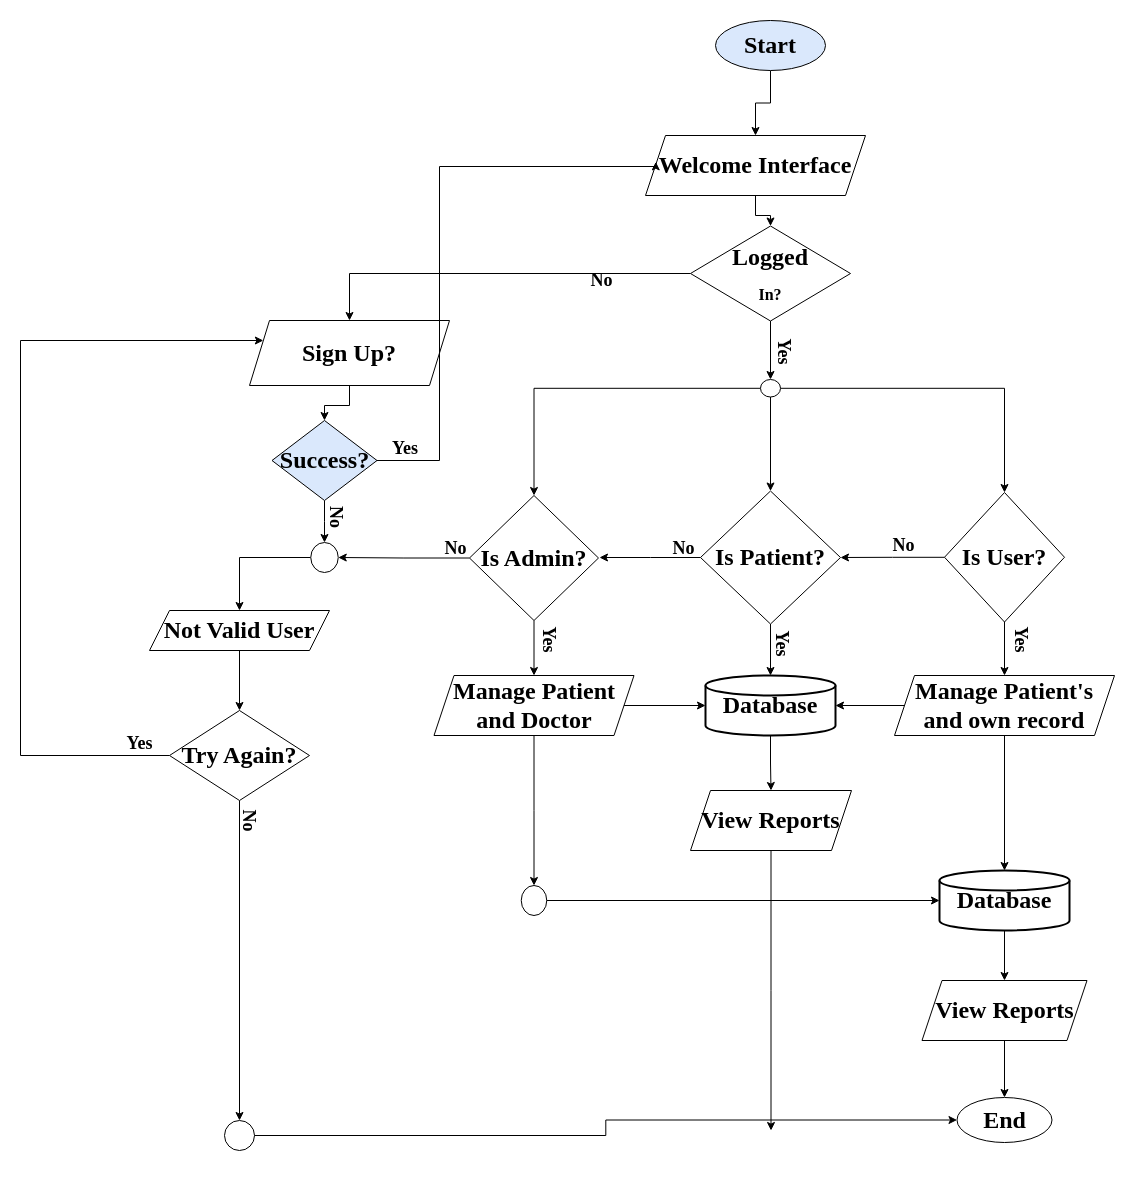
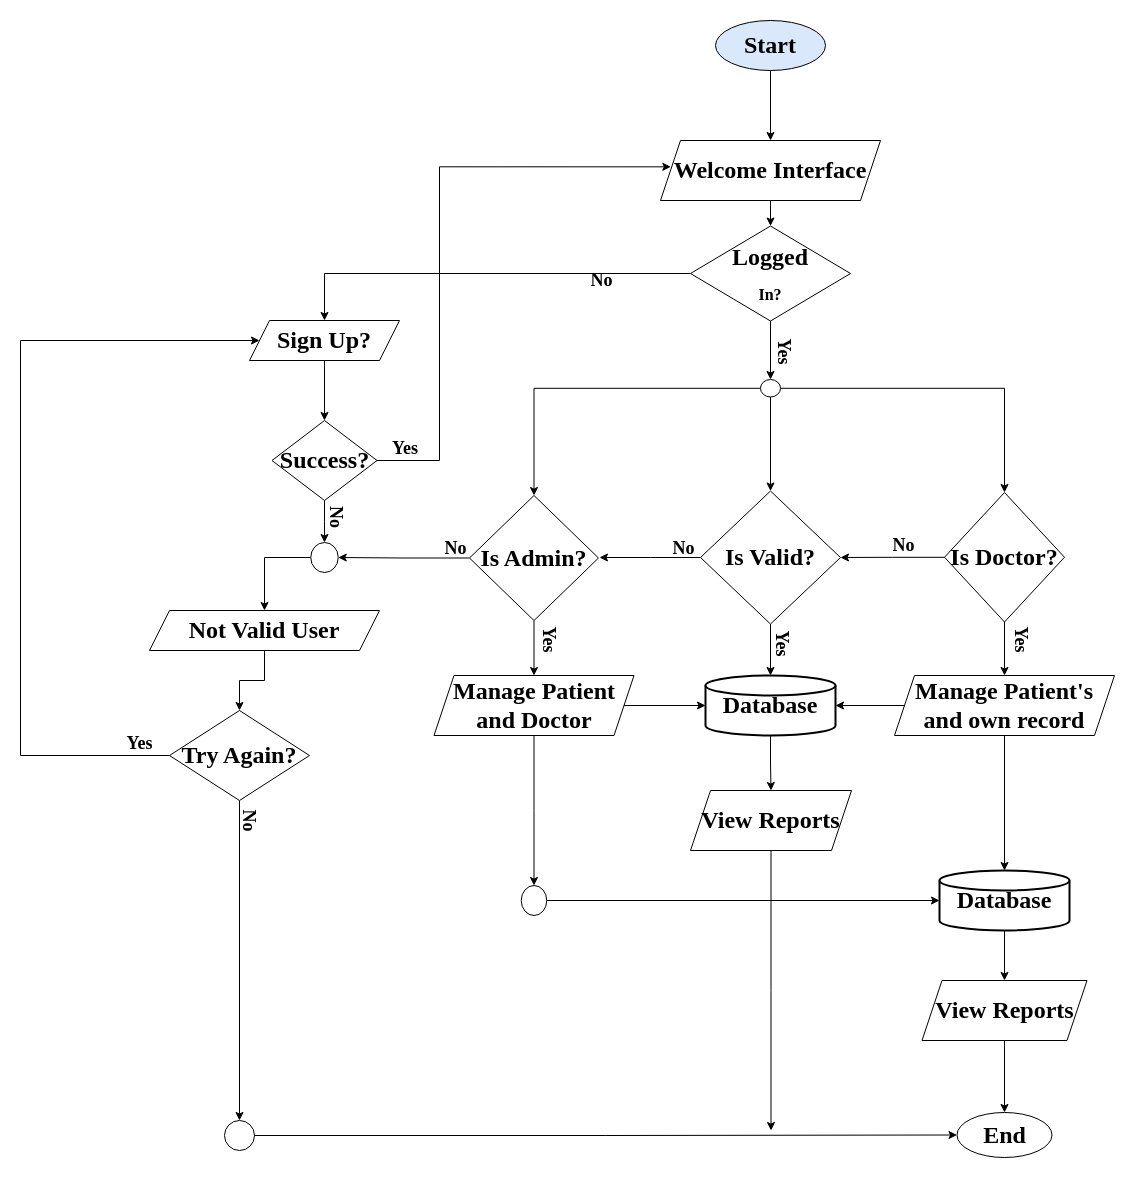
node "Welcome Interface": moved (756, 166) -> (771, 171)
node "Sign Up?": size 200x65 -> 150x40
node "Success?": fillcolor #dae8fc -> #ffffff
node "Is Patient?": label "Is Patient?" -> "Is Valid?"
node "Is User?": label "Is User?" -> "Is Doctor?"
node "Not Valid User": size 180x40 -> 230x40
node "End": moved (1005, 1120) -> (1005, 1135)
